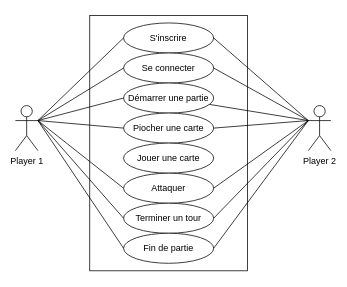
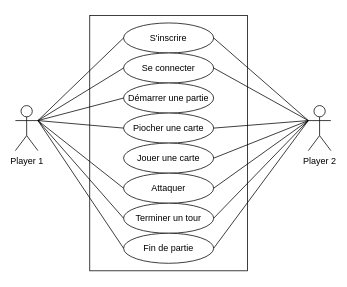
edge "Démarrer une partie" -- "Player 2": now "Jouer une carte" -- "Player 2"
